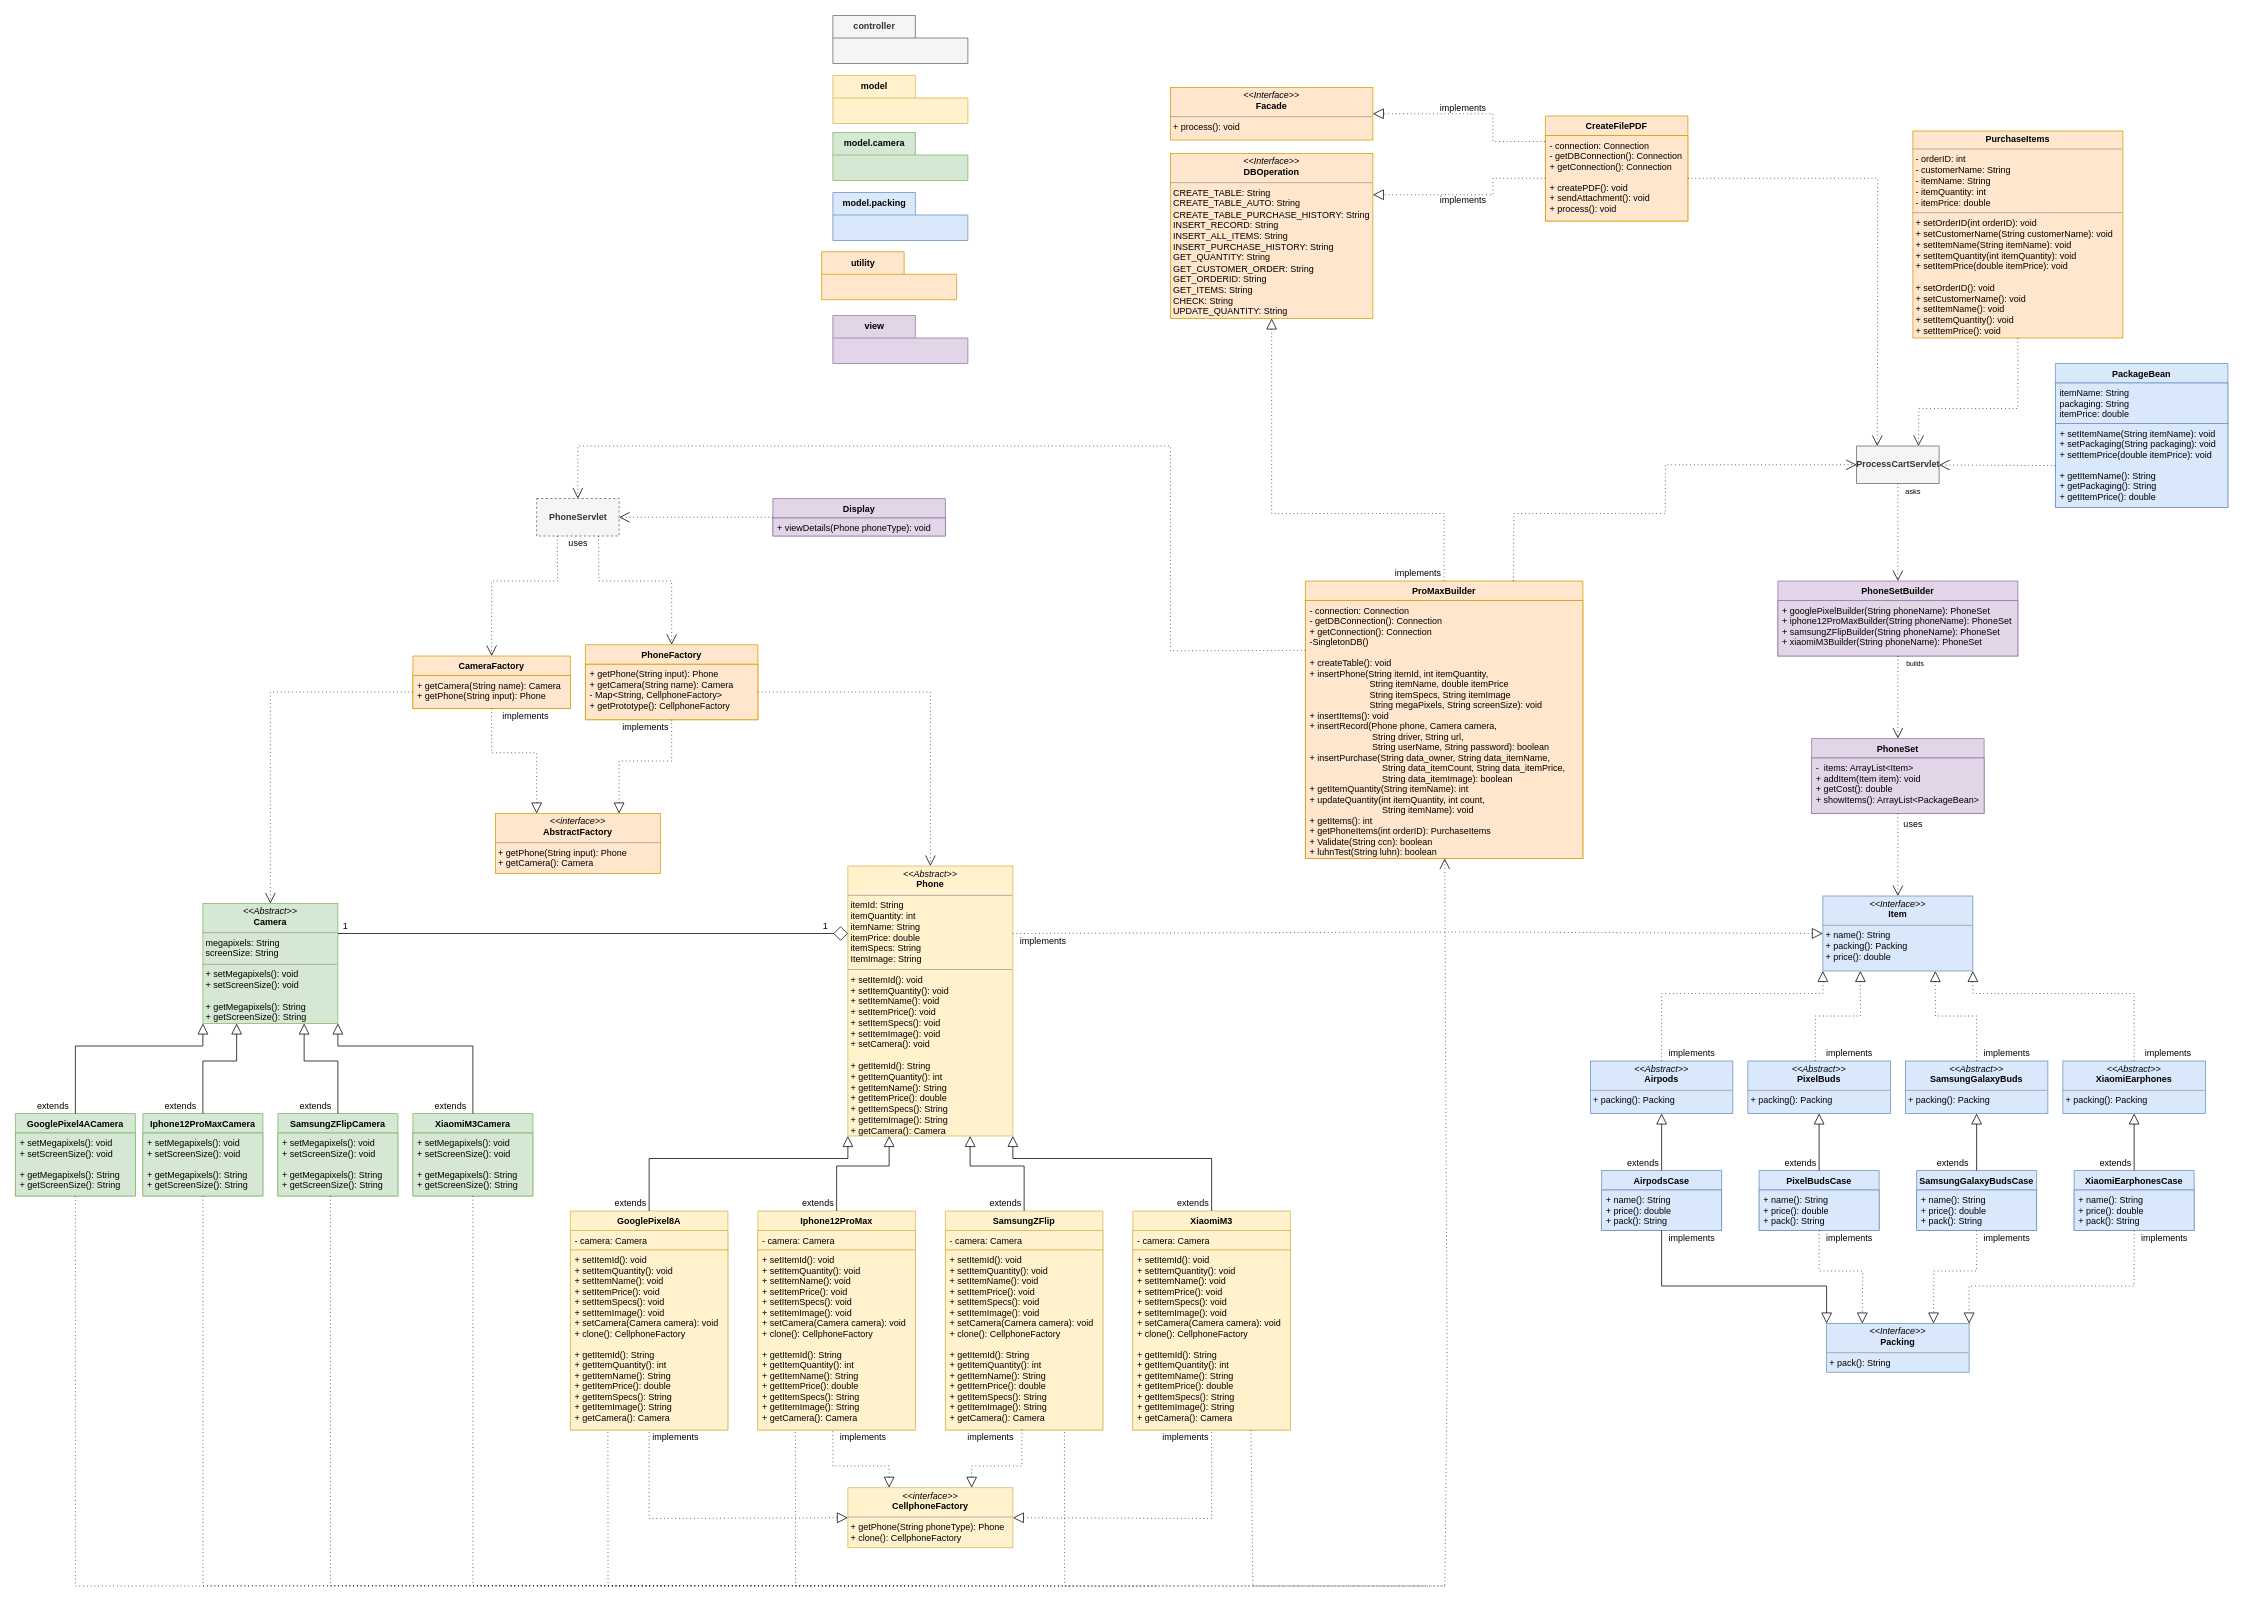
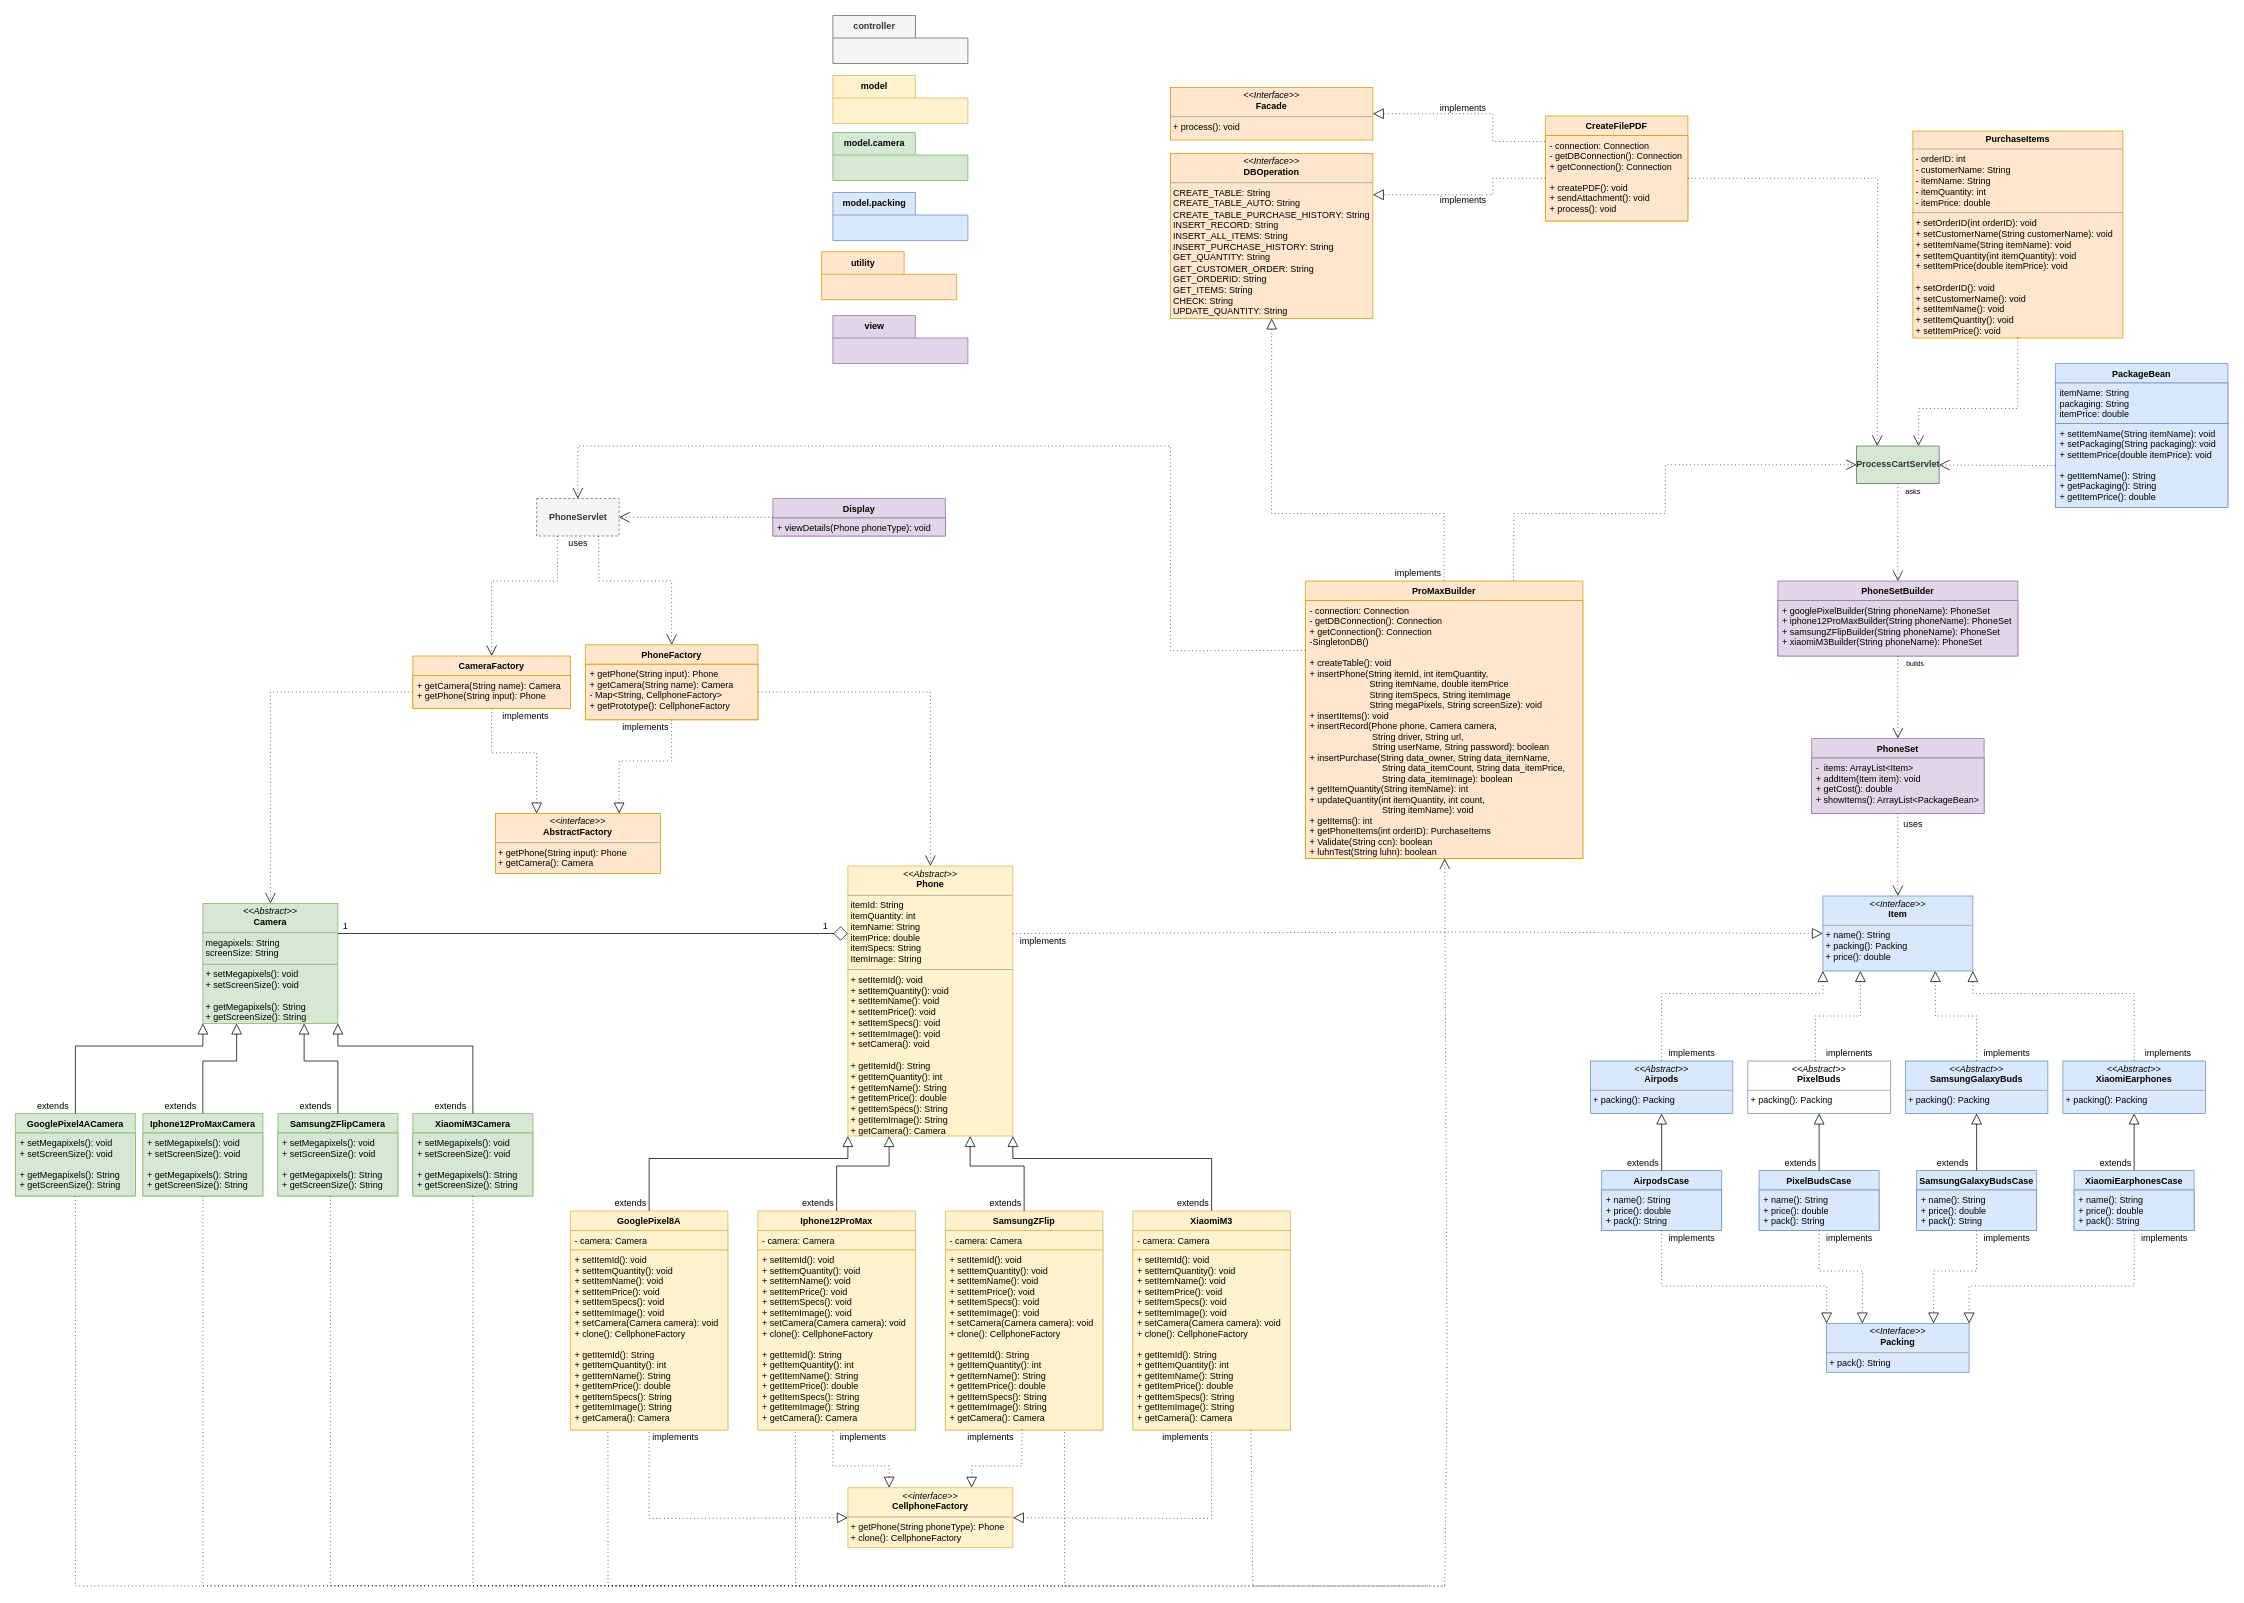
node "ProcessCartServlet": fillcolor #f5f5f5 -> #d5e8d4
node "<<Abstract>> PixelBuds + packing(): Packing": fillcolor #dae8fc -> #ffffff
edge "AirpodsCase" -> "<<Interface>> Packing + pack(): String": style solid -> dashed
